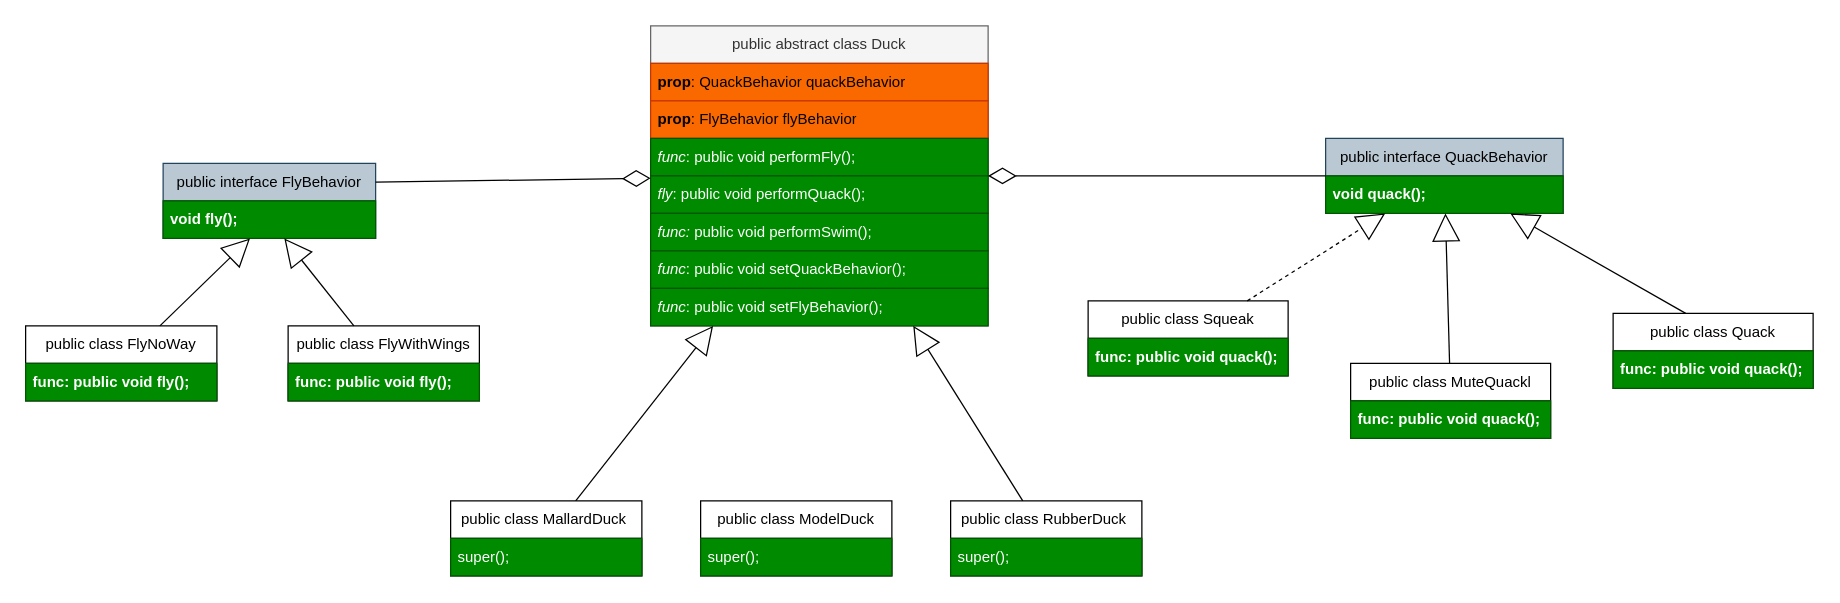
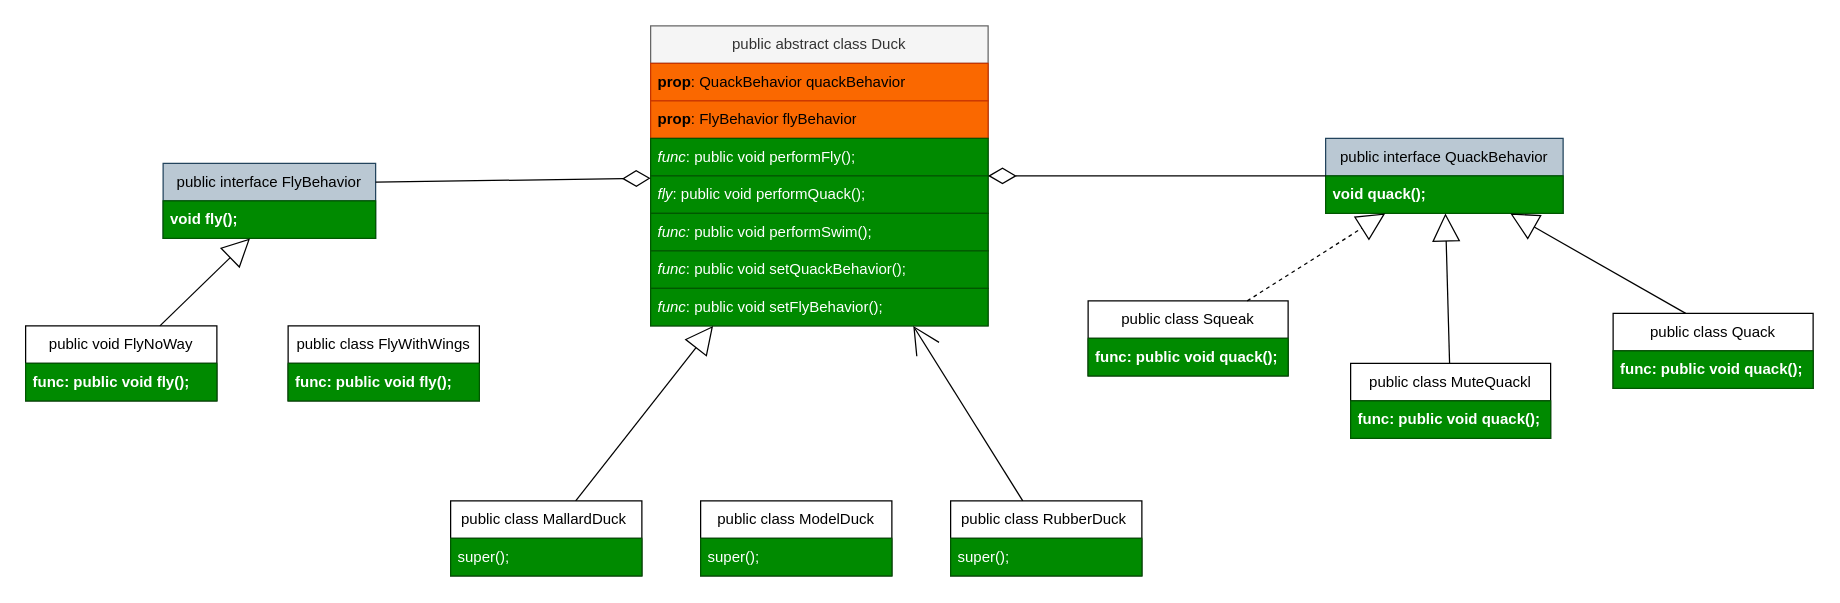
edge "public class FlyWithWings" -> "void fly();": removed
node "public class FlyNoWay": label "public class FlyNoWay" -> "public void FlyNoWay"
edge "public class RubberDuck" -> "public abstract class Duck": arrowhead block -> open
